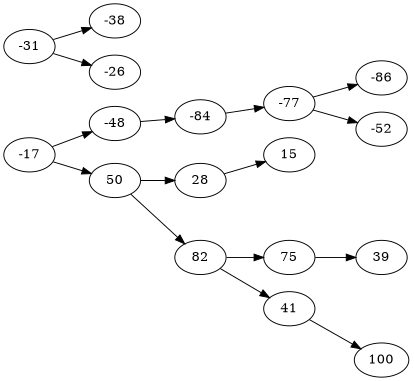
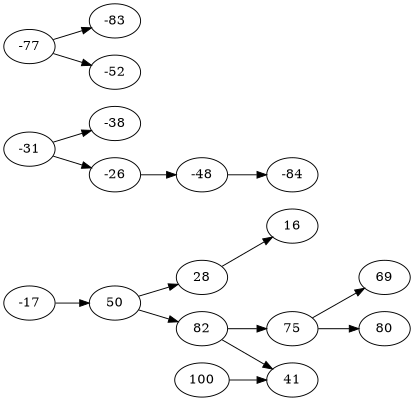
node "-86": label "-86" -> "-83"
edge "-84" -> "-77": removed
edge "-17" -> "-48": now "-26" -> "-48"
node "15": label "15" -> "16"
node "39": label "39" -> "69"
node "80": added
edge "41" -> "100": reversed
